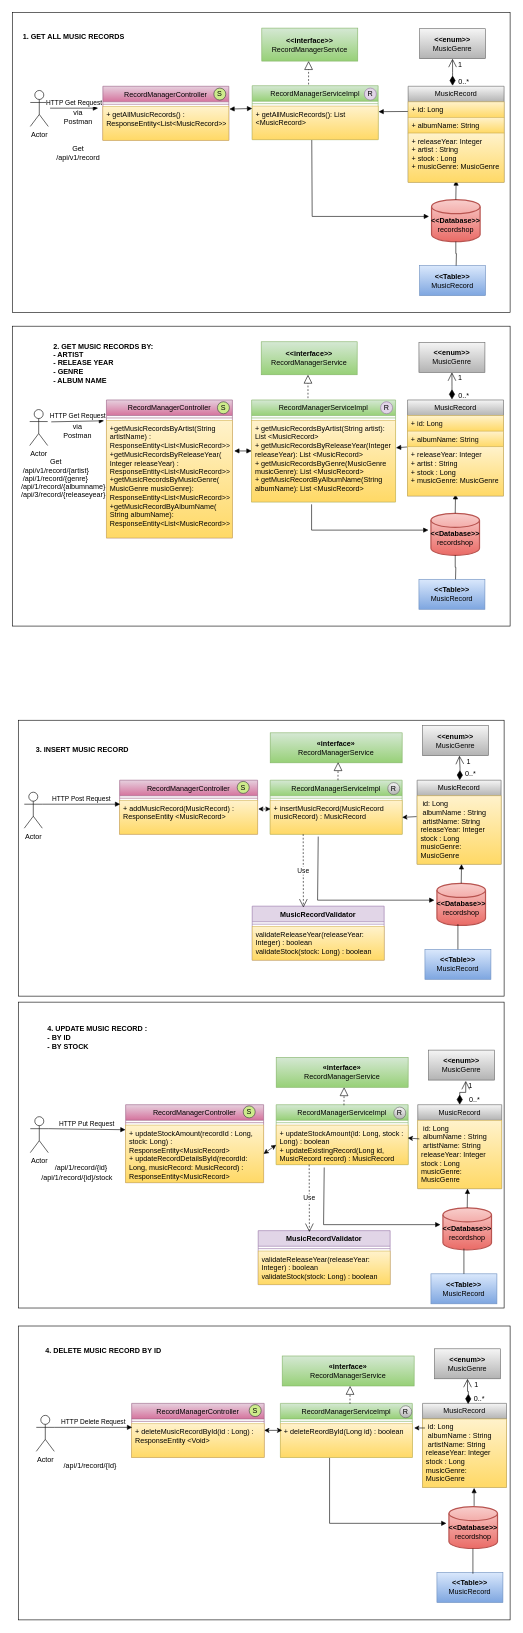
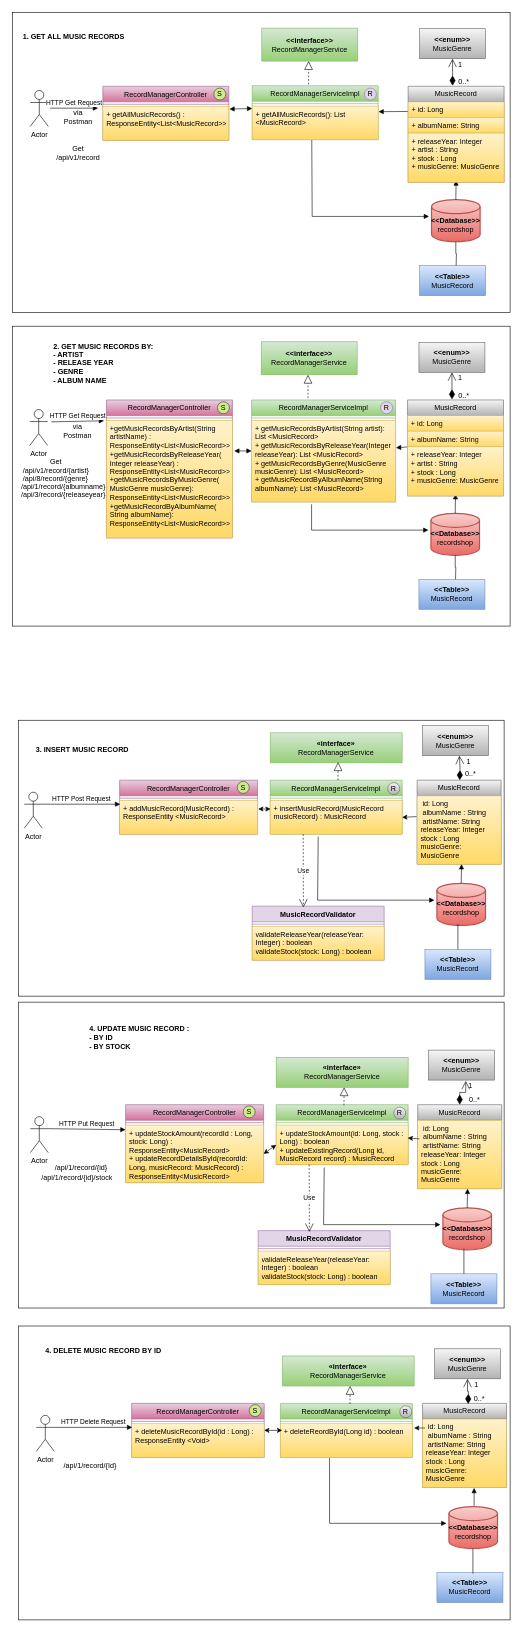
node "/api/1/record/{genre}": label "/api/1/record/{genre}" -> "/api/8/record/{genre}"
node "4. UPDATE MUSIC RECORD : - BY ID - BY STOCK": moved (98, 1038) -> (140, 1038)
